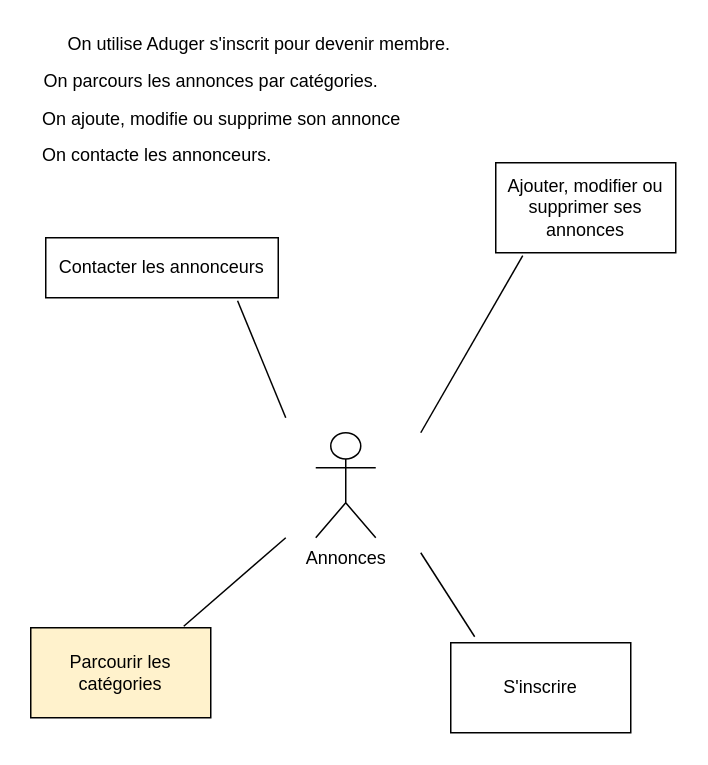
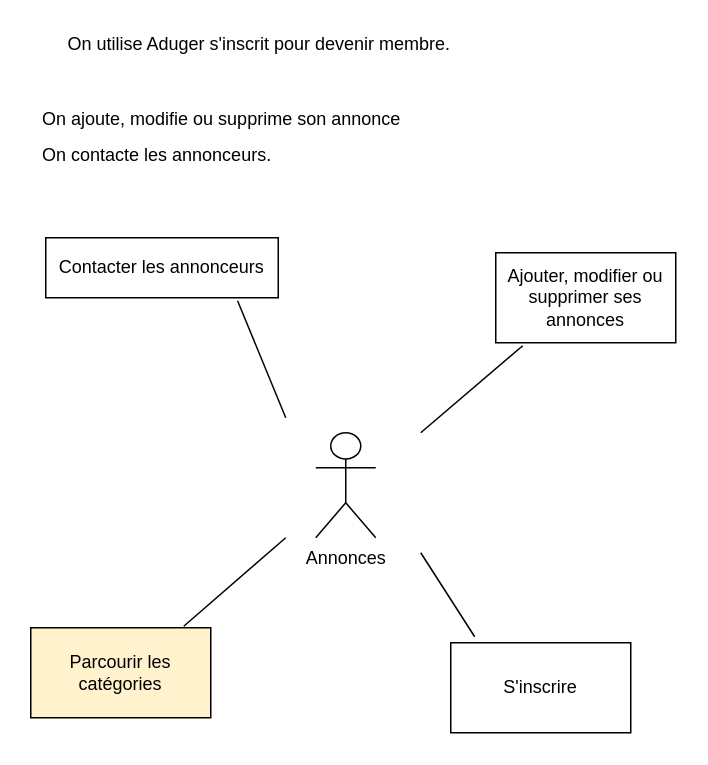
node "On parcours les annonces par catégories.": removed
node "Ajouter, modifier ou supprimer ses annonces": moved (586, 208) -> (586, 298)
